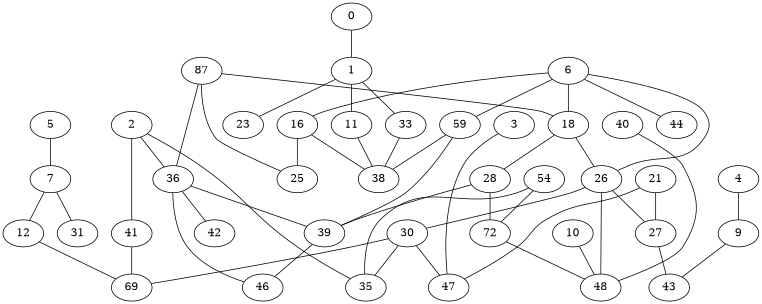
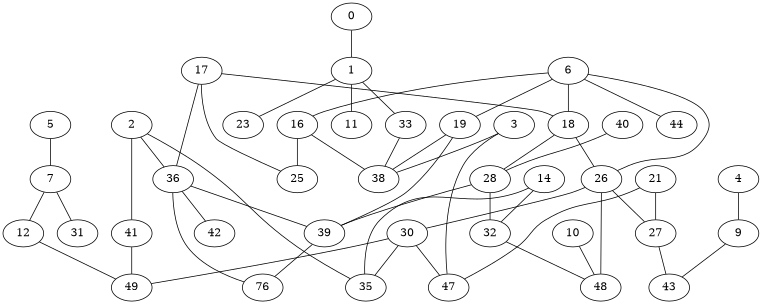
node "87": label "87" -> "17"
node "59": label "59" -> "19"
edge "11" -- "38": now "3" -- "38"
node "54": label "54" -> "14"
edge "40" -- "48": now "40" -- "28"
node "72": label "72" -> "32"
node "69": label "69" -> "49"
node "46": label "46" -> "76"
